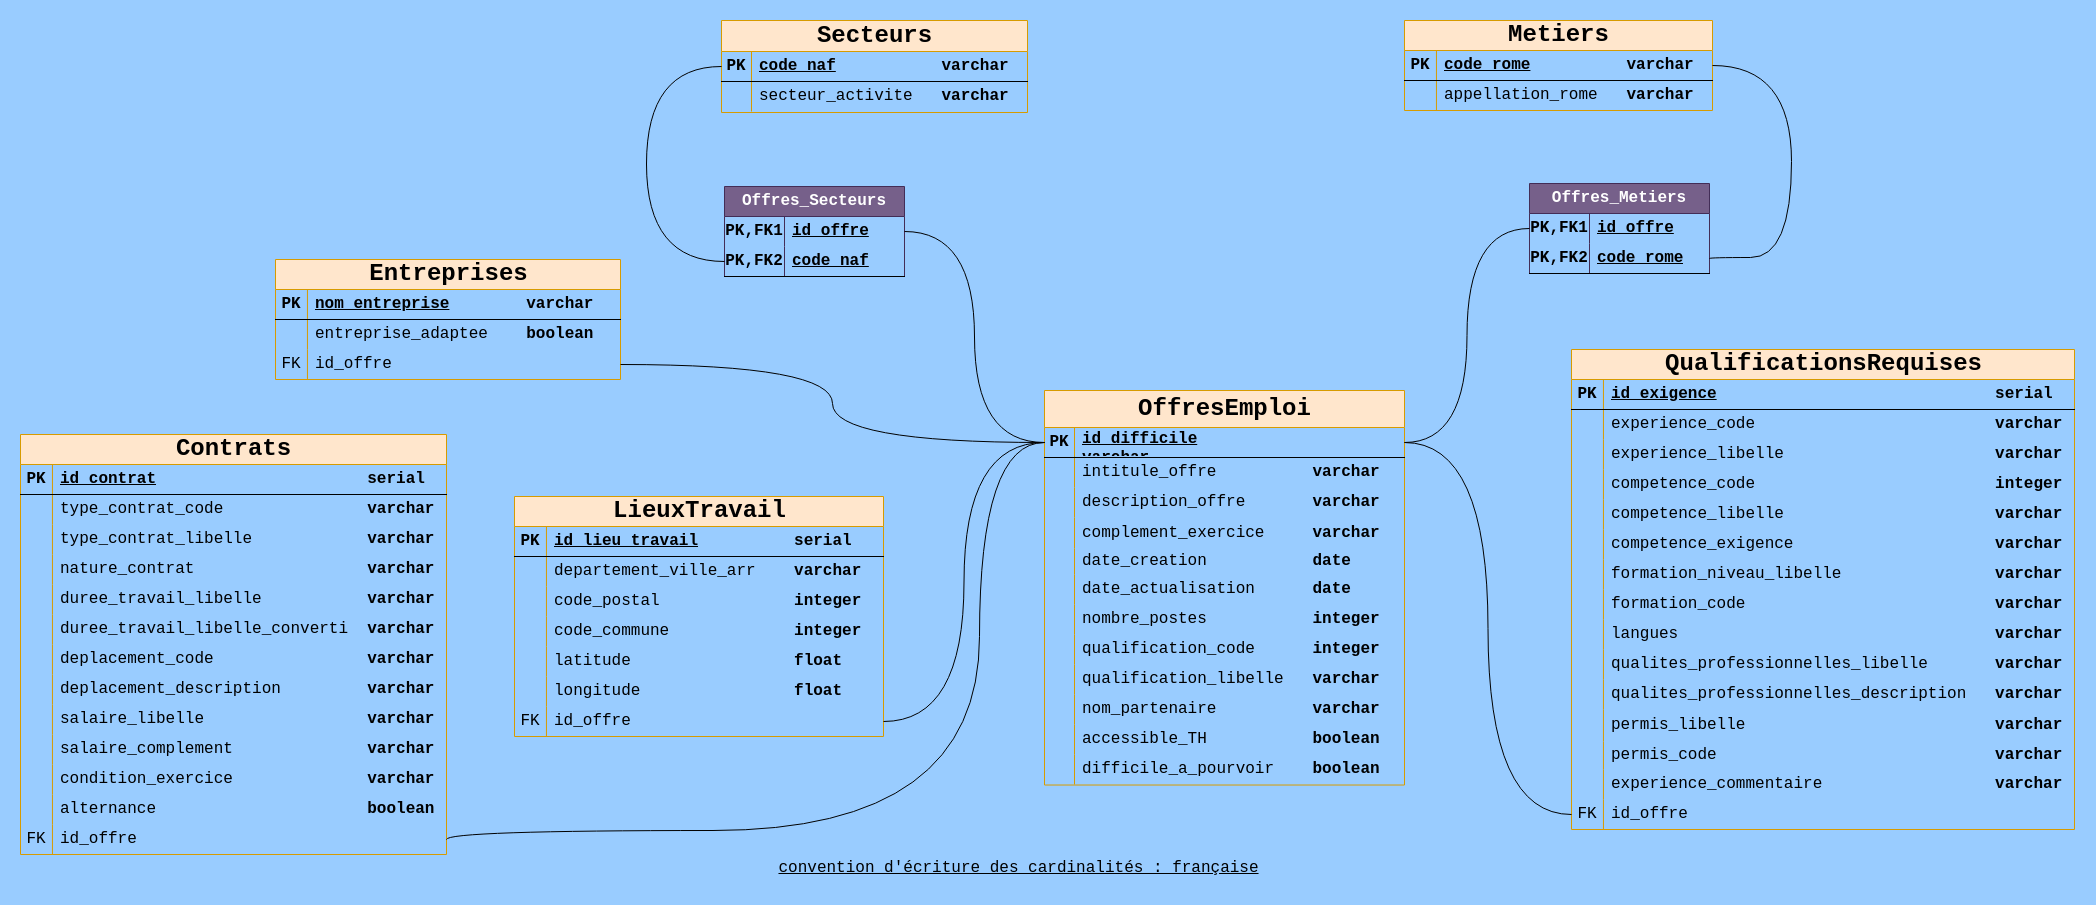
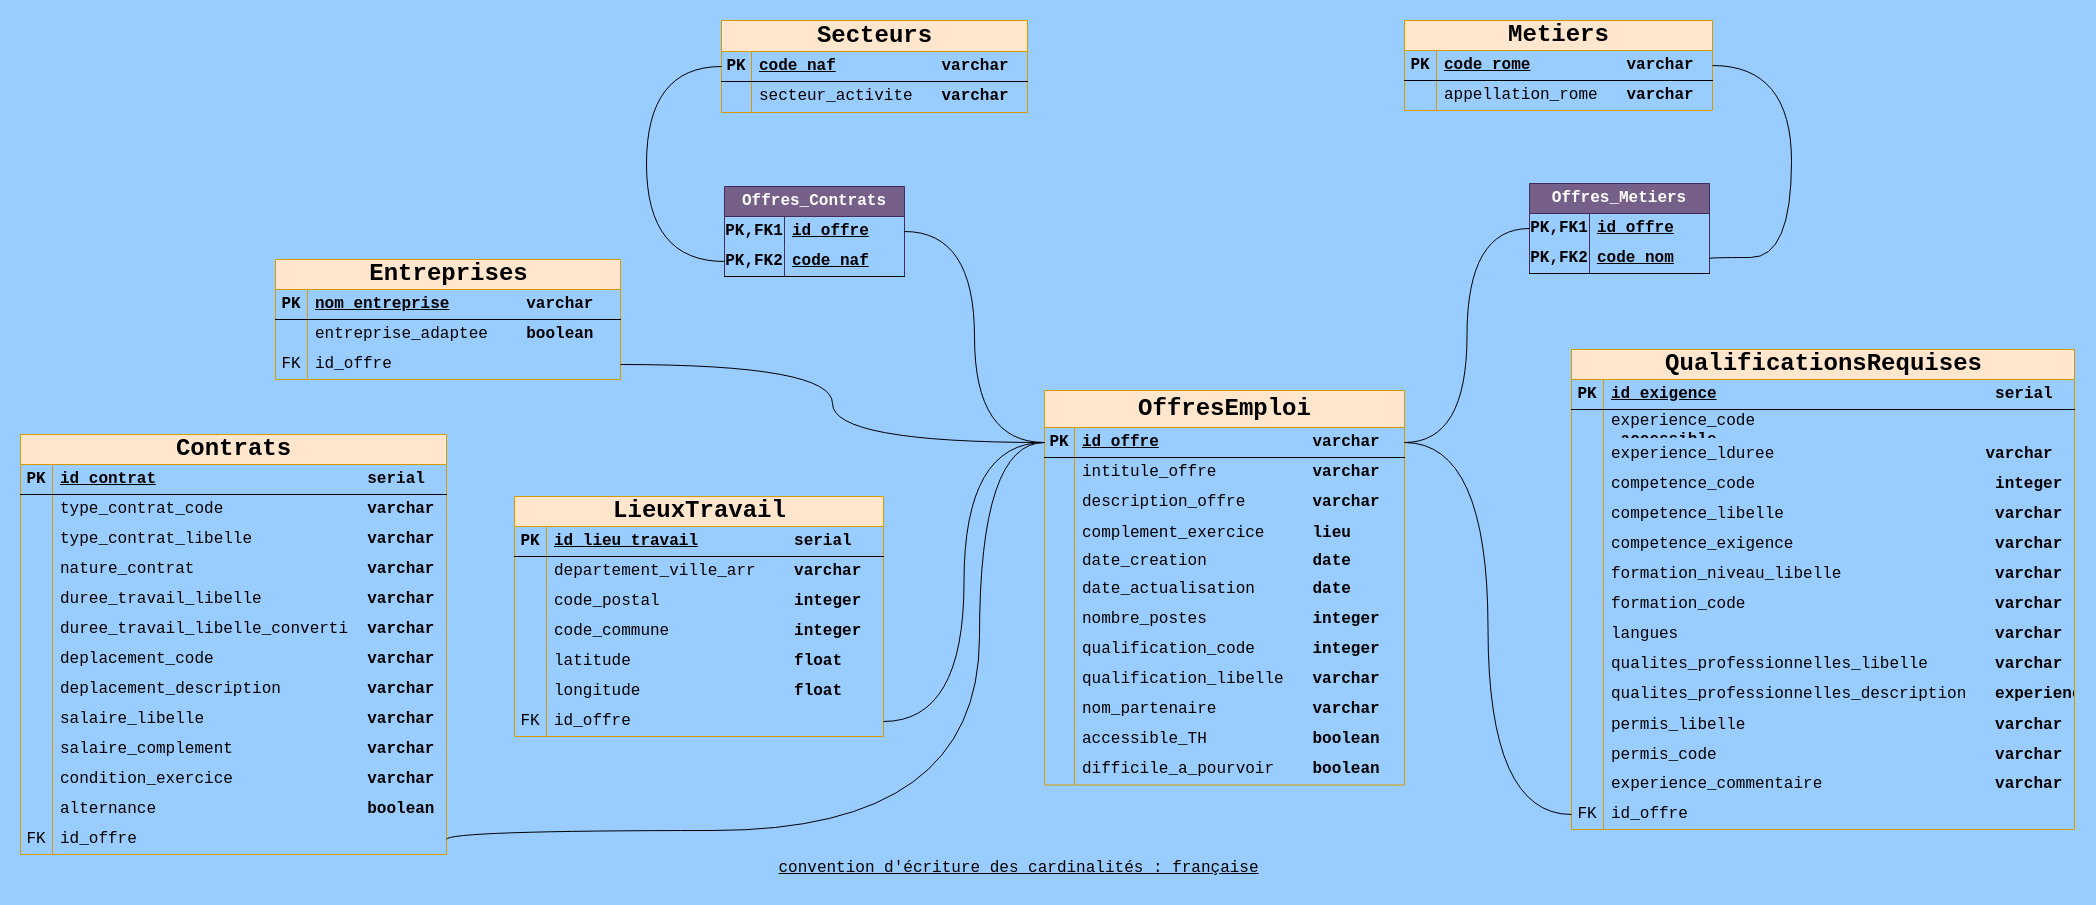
node "Offres_Secteurs": label "Offres_Secteurs" -> "Offres_Contrats"
node "code_rome": label "code_rome" -> "code_nom"
node "experience_code varchar": label "experience_code varchar" -> "experience_code accessible"
node "id_difficile varchar": label "id_difficile varchar" -> "id_offre varchar"
node "experience_libelle varchar": label "experience_libelle varchar" -> "experience_lduree varchar"
node "complement_exercice varchar": label "complement_exercice varchar" -> "complement_exercice lieu"
node "qualites_professionnelles_description varchar": label "qualites_professionnelles_description varchar" -> "qualites_professionnelles_description experience"
